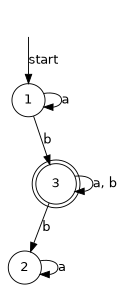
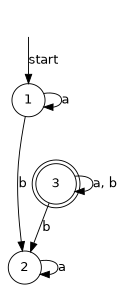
edge "1" -> "3": now "1" -> "2"
